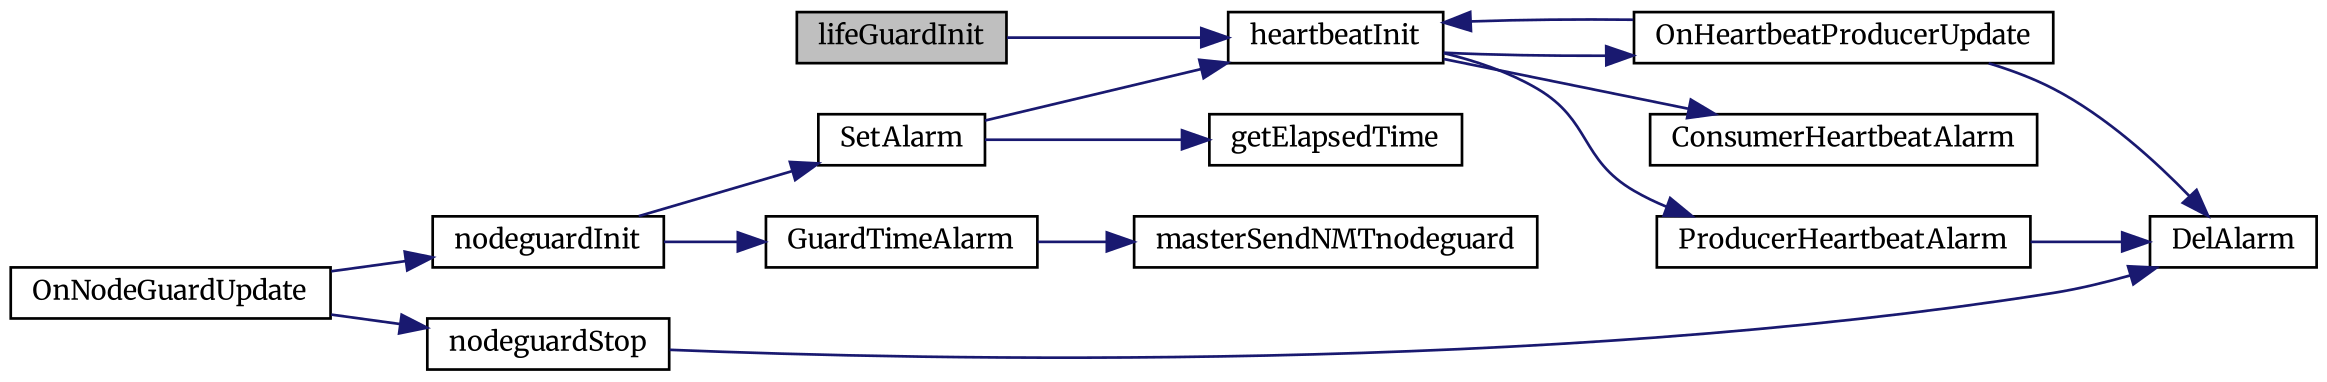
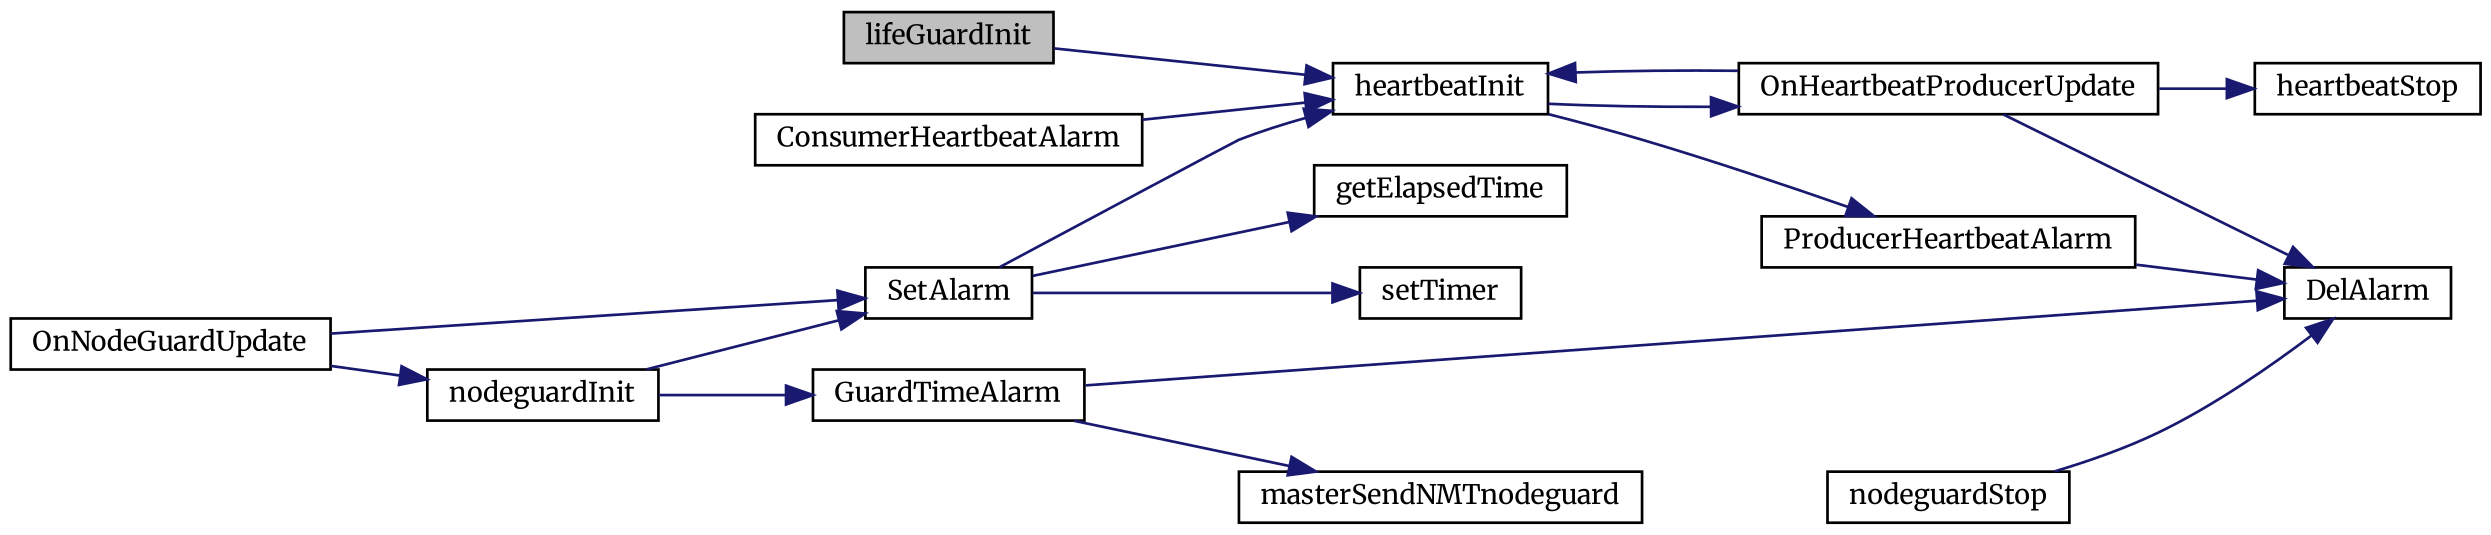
edge "heartbeatInit" -> "ConsumerHeartbeatAlarm": reversed
node "heartbeatStop": added
node "setTimer": added
edge "OnNodeGuardUpdate" -> "nodeguardStop": now "OnNodeGuardUpdate" -> "SetAlarm"
edge "GuardTimeAlarm" -> "DelAlarm": added
